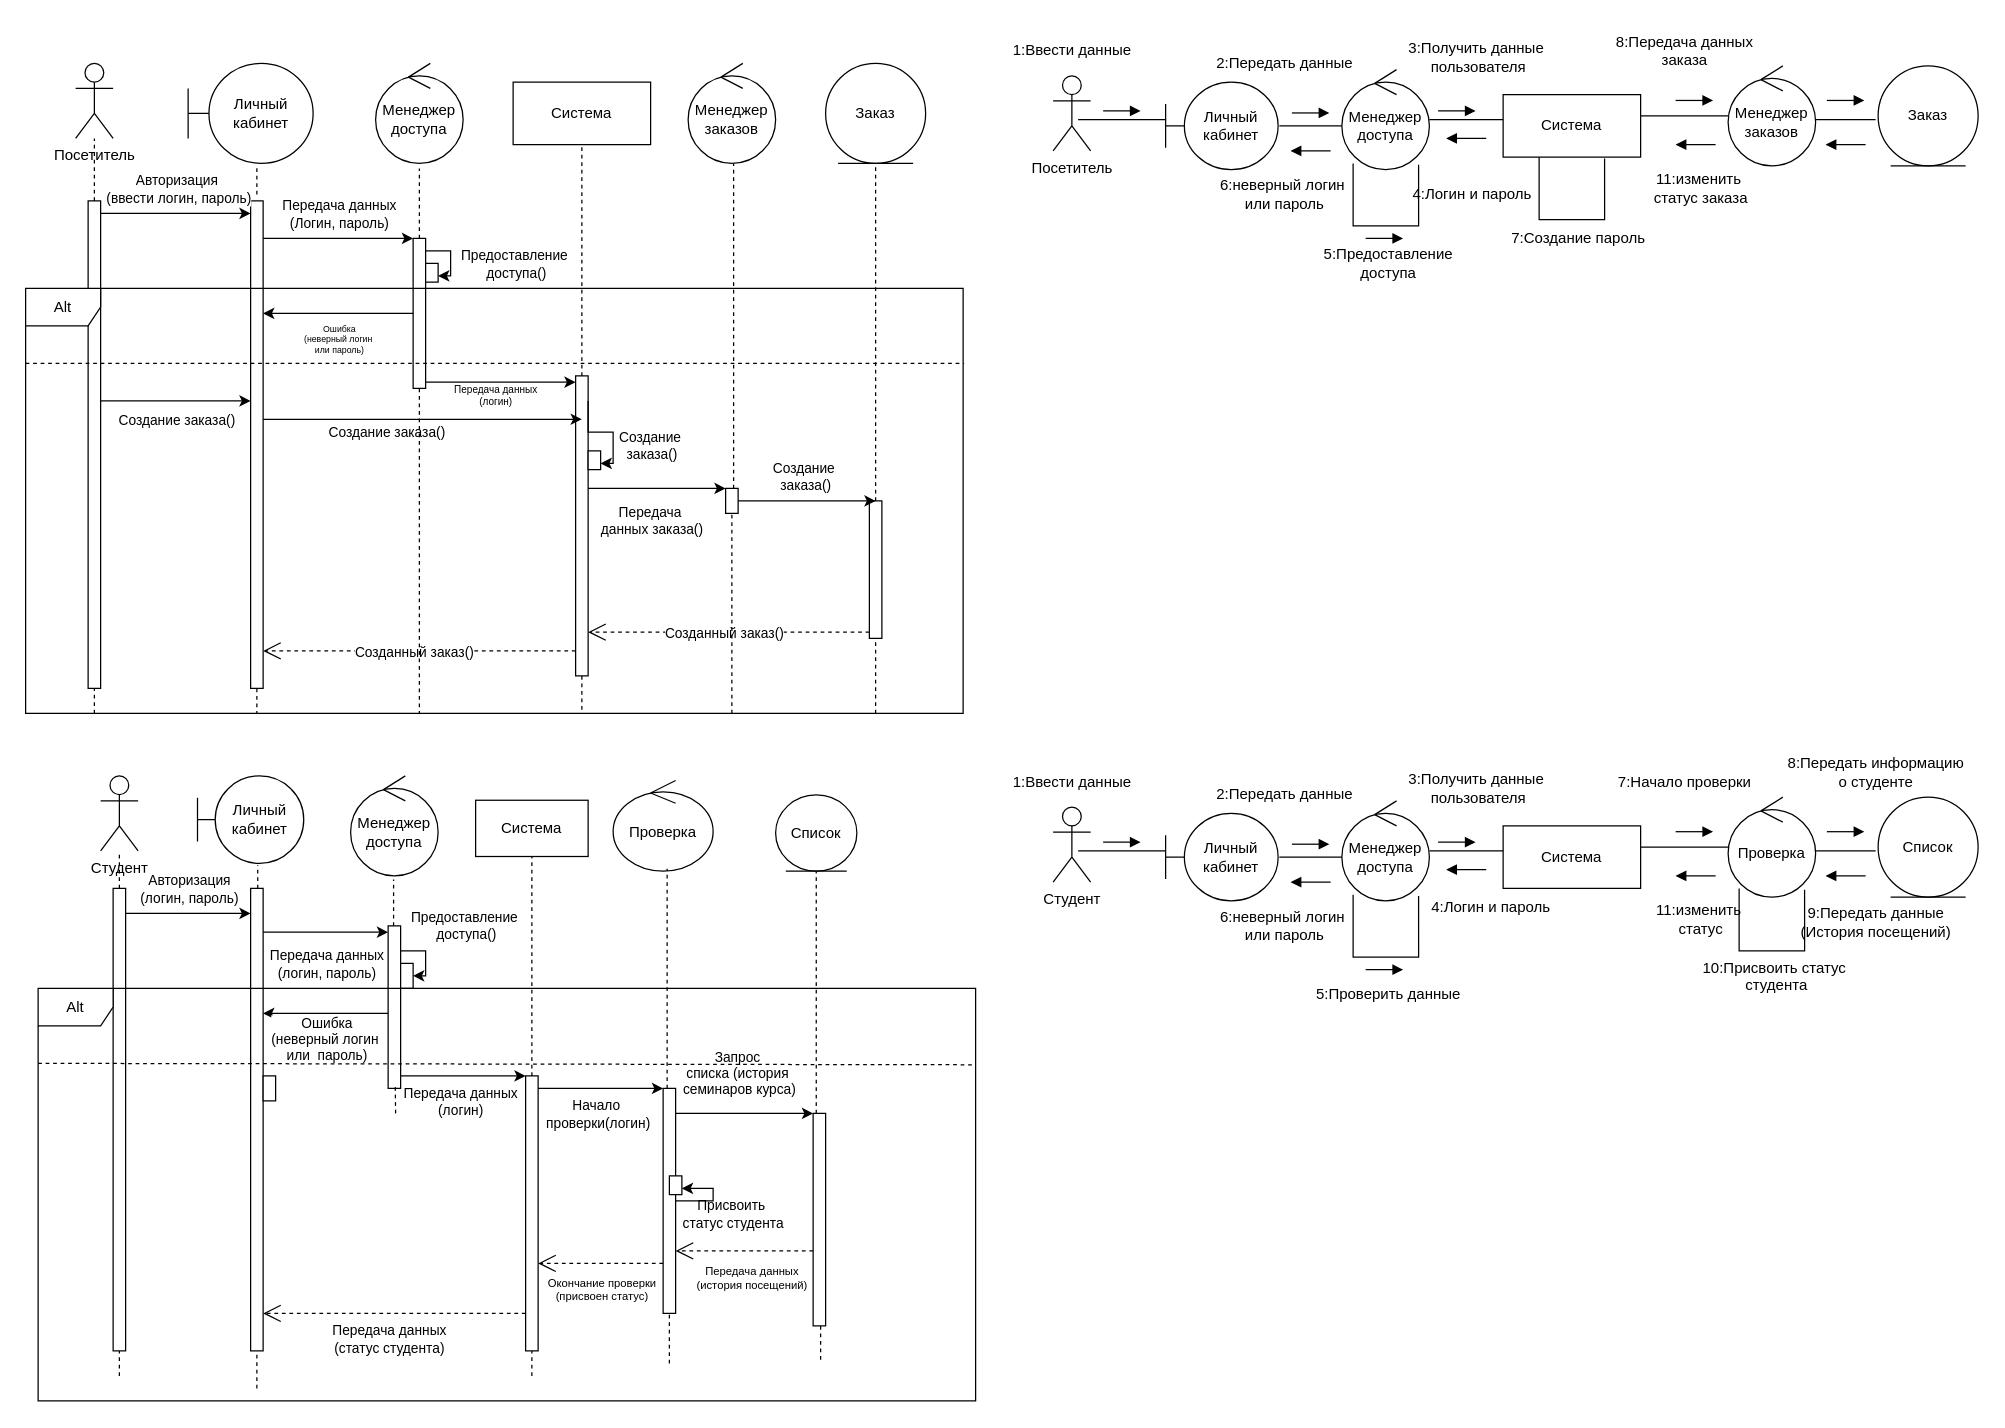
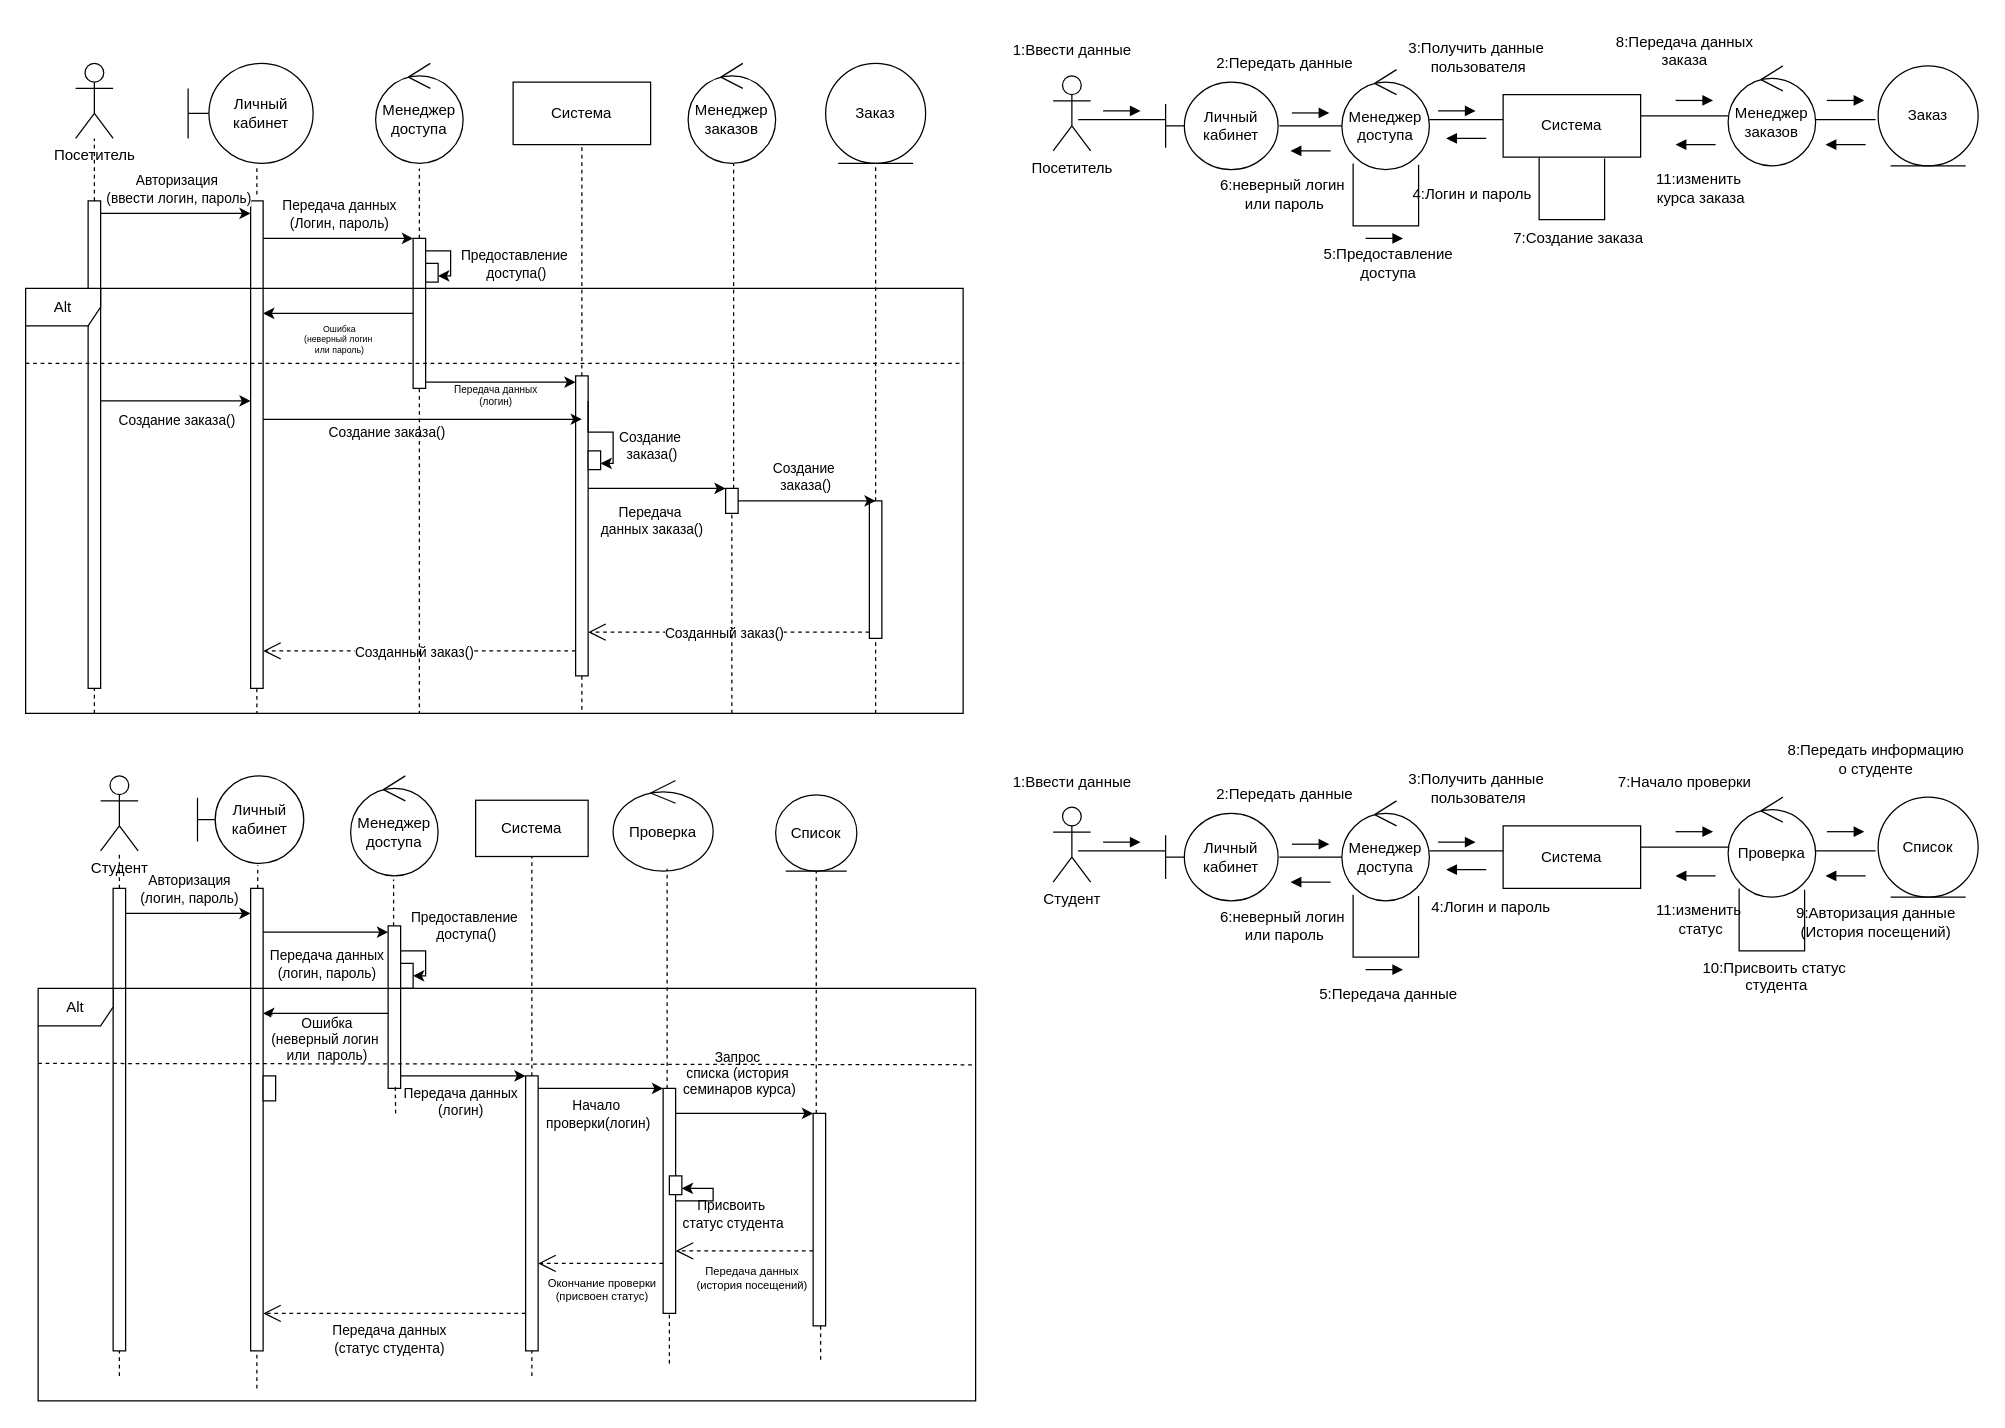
node "11:изменить статус заказа": label "11:изменить статус заказа" -> "11:изменить курса заказа"
node "7:Создание пароль": label "7:Создание пароль" -> "7:Создание заказа"
node "8:Передать информацию о студенте": moved (1876, 772) -> (1876, 759)
node "9:Передать данные (История посещений)": label "9:Передать данные (История посещений)" -> "9:Авторизация данные (История посещений)"
node "5:Проверить данные": label "5:Проверить данные" -> "5:Передача данные"
